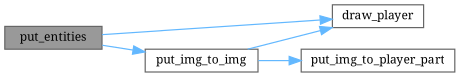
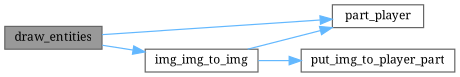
node "draw_player": label "draw_player" -> "part_player"
node "put_entities": label "put_entities" -> "draw_entities"
node "put_img_to_img": label "put_img_to_img" -> "img_img_to_img"
